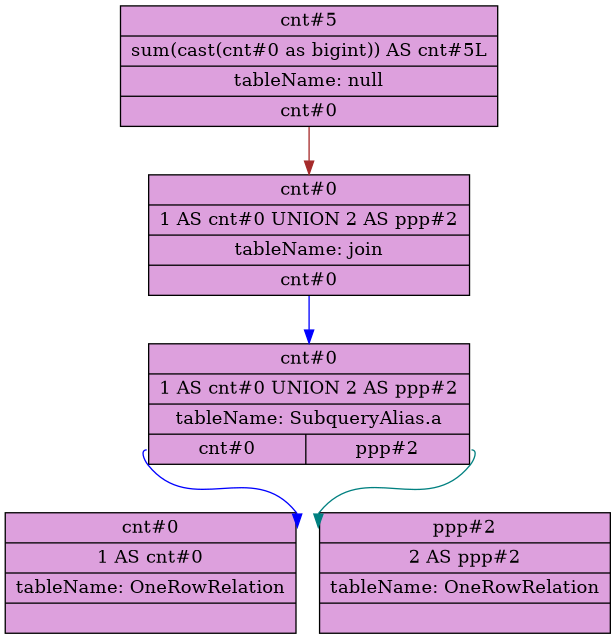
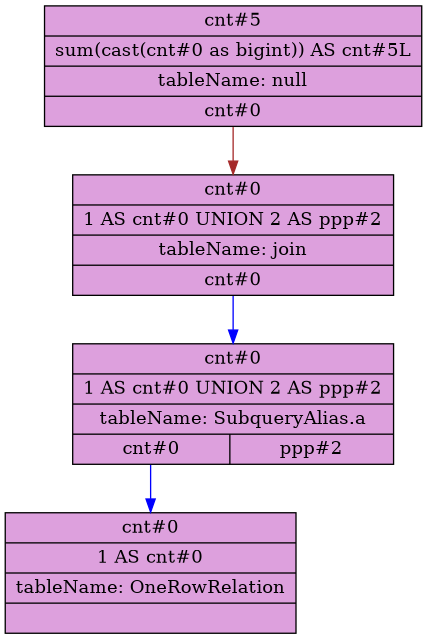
node "ppp#2": removed
